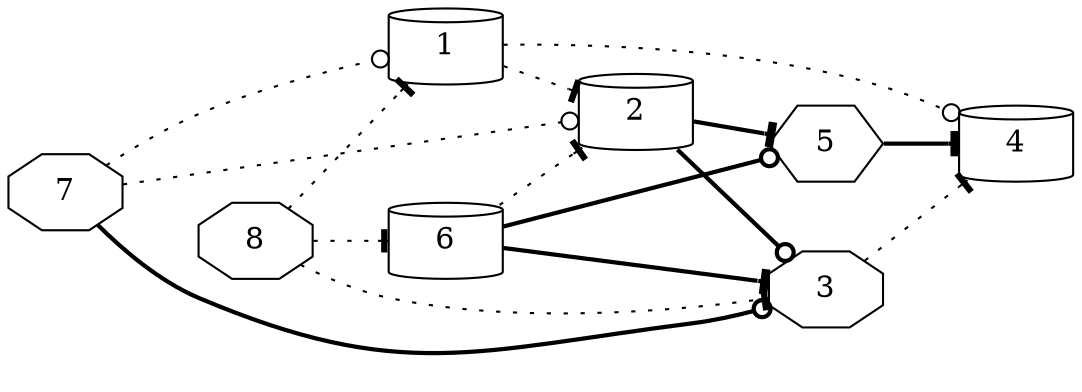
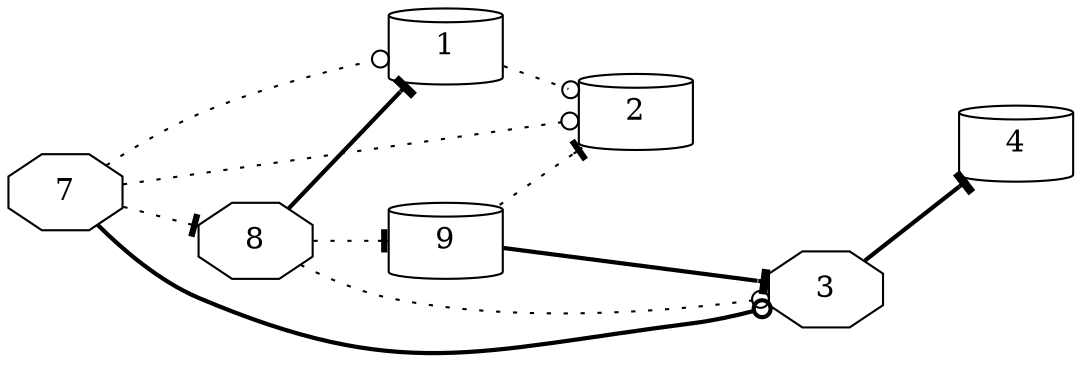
edge "1" -> "4": removed
edge "1" -> "2": arrowhead tee -> odot
edge "8" -> "1": style dotted -> bold
node "5": removed
edge "2" -> "3": removed
edge "7" -> "8": added
edge "3" -> "4": style dotted -> bold
node "6": label "6" -> "9"
edge "8" -> "3": arrowhead tee -> odot
